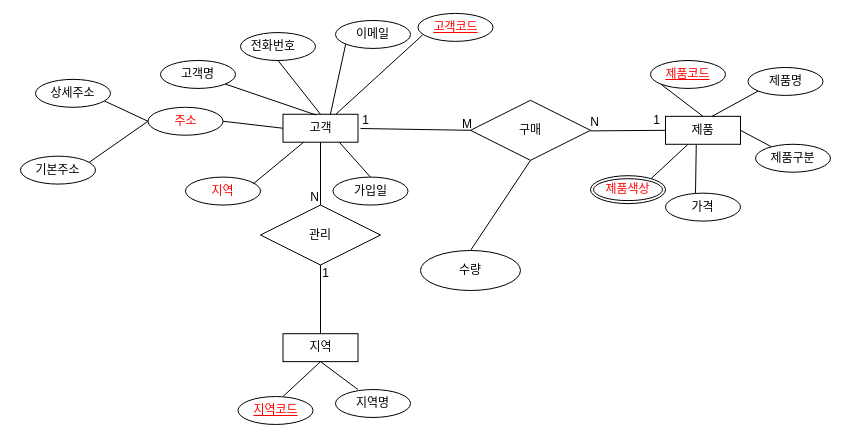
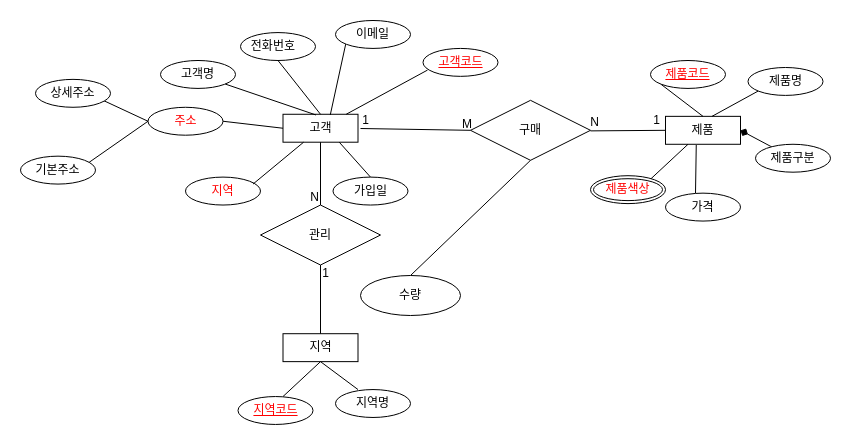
node "고객코드": moved (456, 27) -> (461, 62)
edge "제품" -- "제품구분": arrowhead none -> diamond
node "수량": moved (471, 271) -> (411, 296)
